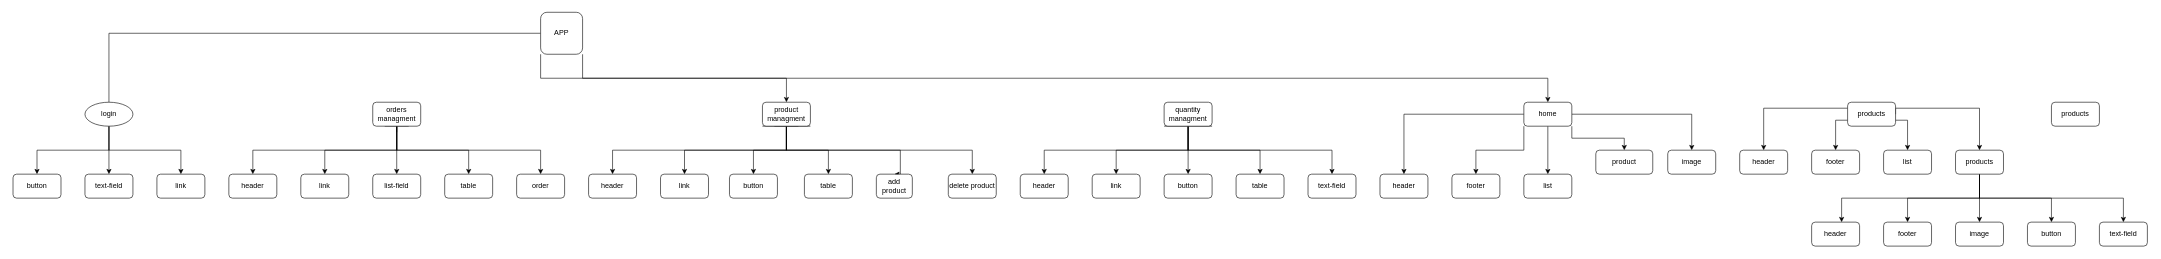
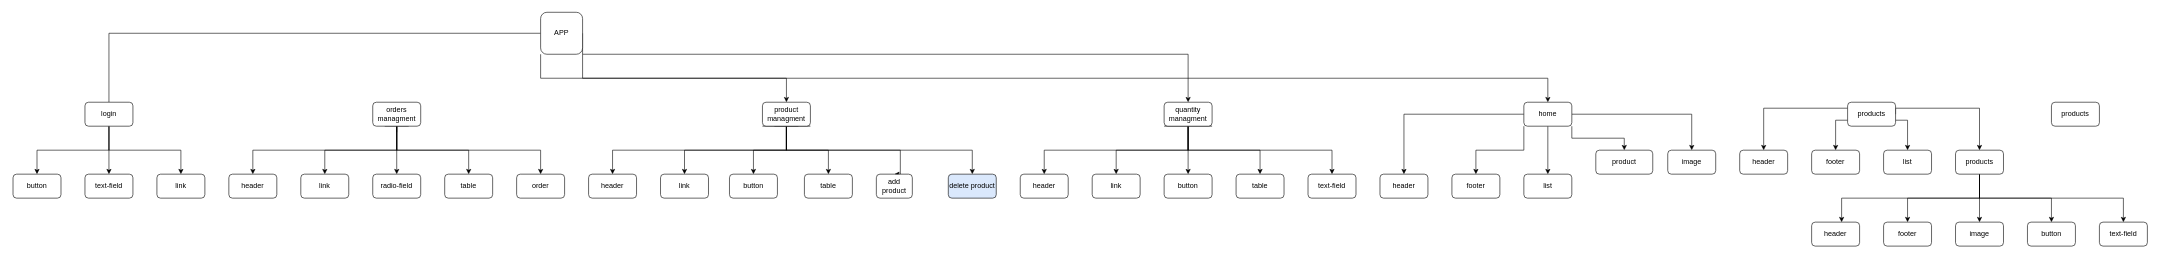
edge "APP" -> "quantity managment": added
node "login": shape ellipse -> rounded rectangle
node "list-field": label "list-field" -> "radio-field"
node "delete product": fillcolor #ffffff -> #dae8fc
